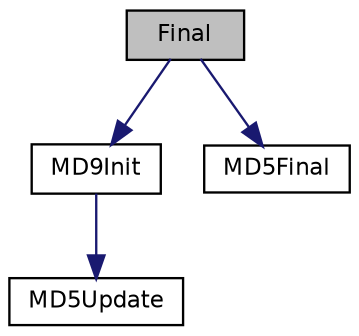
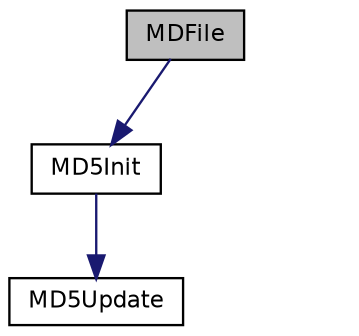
node "Final": label "Final" -> "MDFile"
node "MD9Init": label "MD9Init" -> "MD5Init"
node "MD5Final": removed
